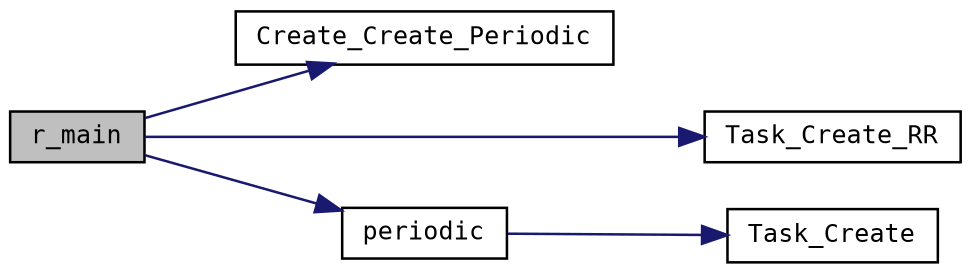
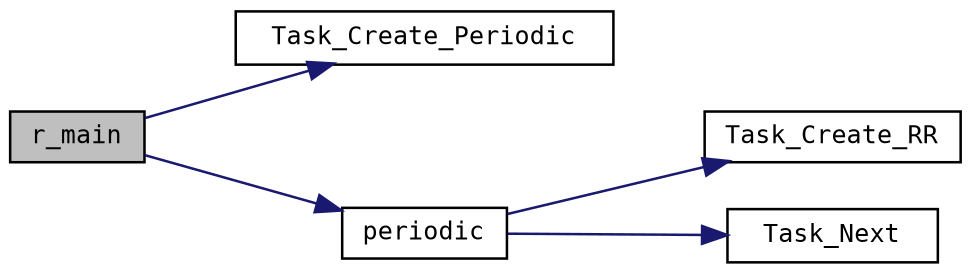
node "Create_Create_Periodic": label "Create_Create_Periodic" -> "Task_Create_Periodic"
edge "r_main" -> "Task_Create_RR": now "periodic" -> "Task_Create_RR"
node "Task_Create": label "Task_Create" -> "Task_Next"
